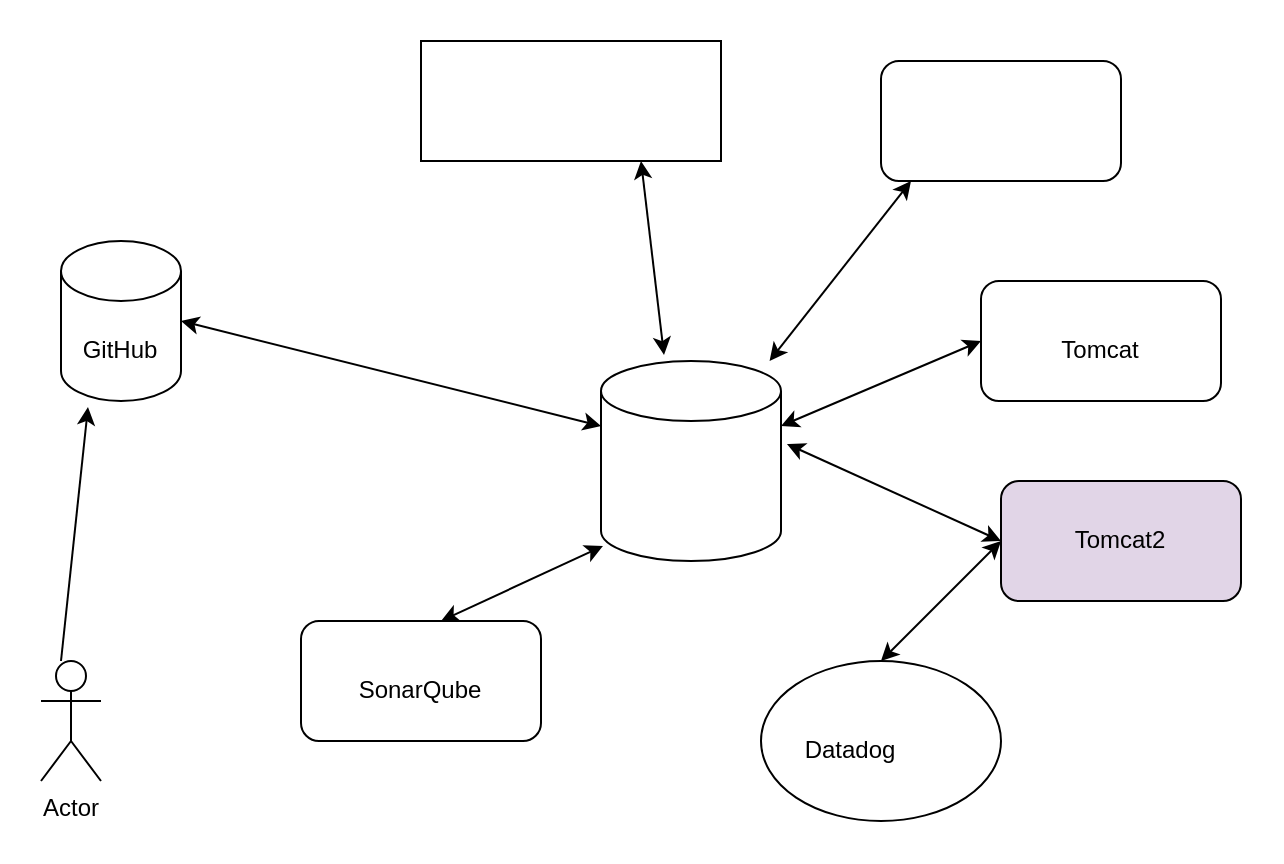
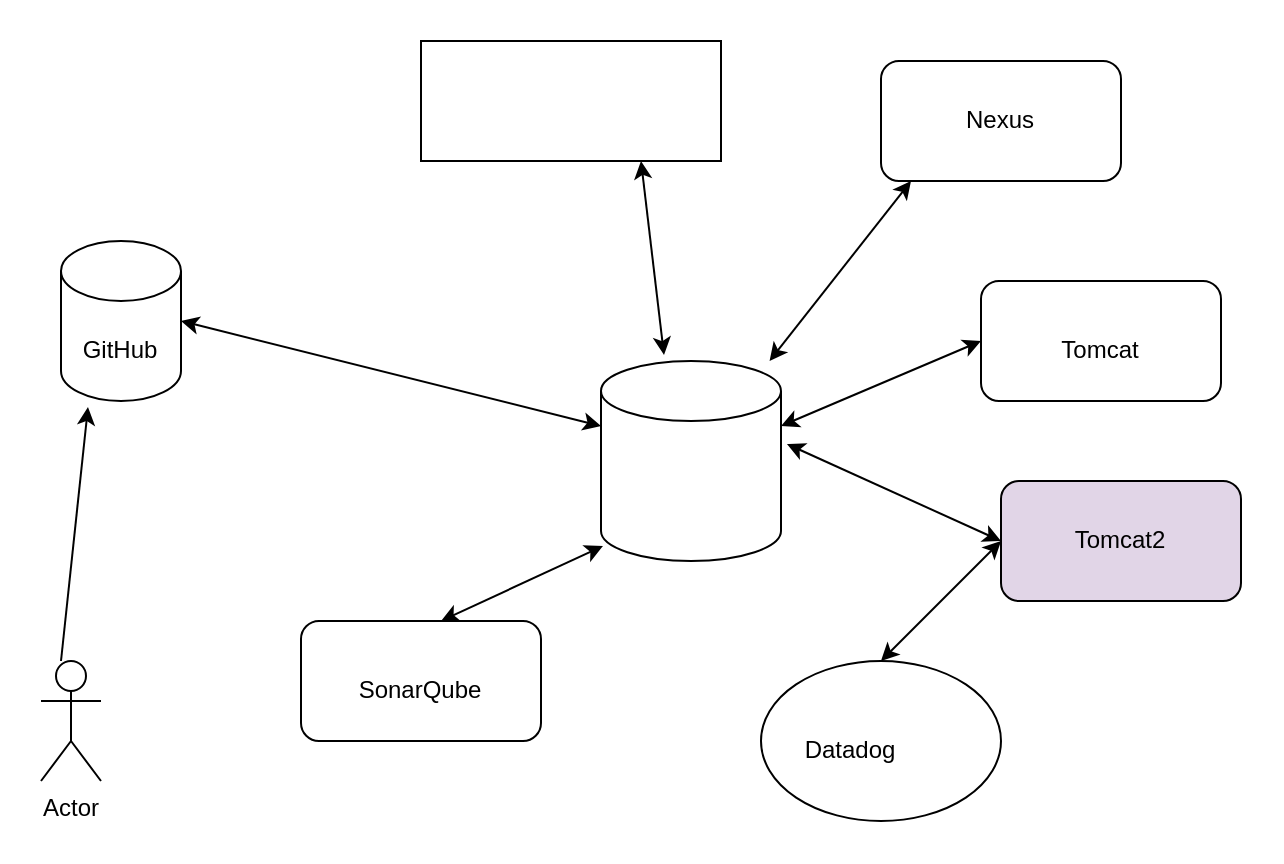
node "Nexus": added
